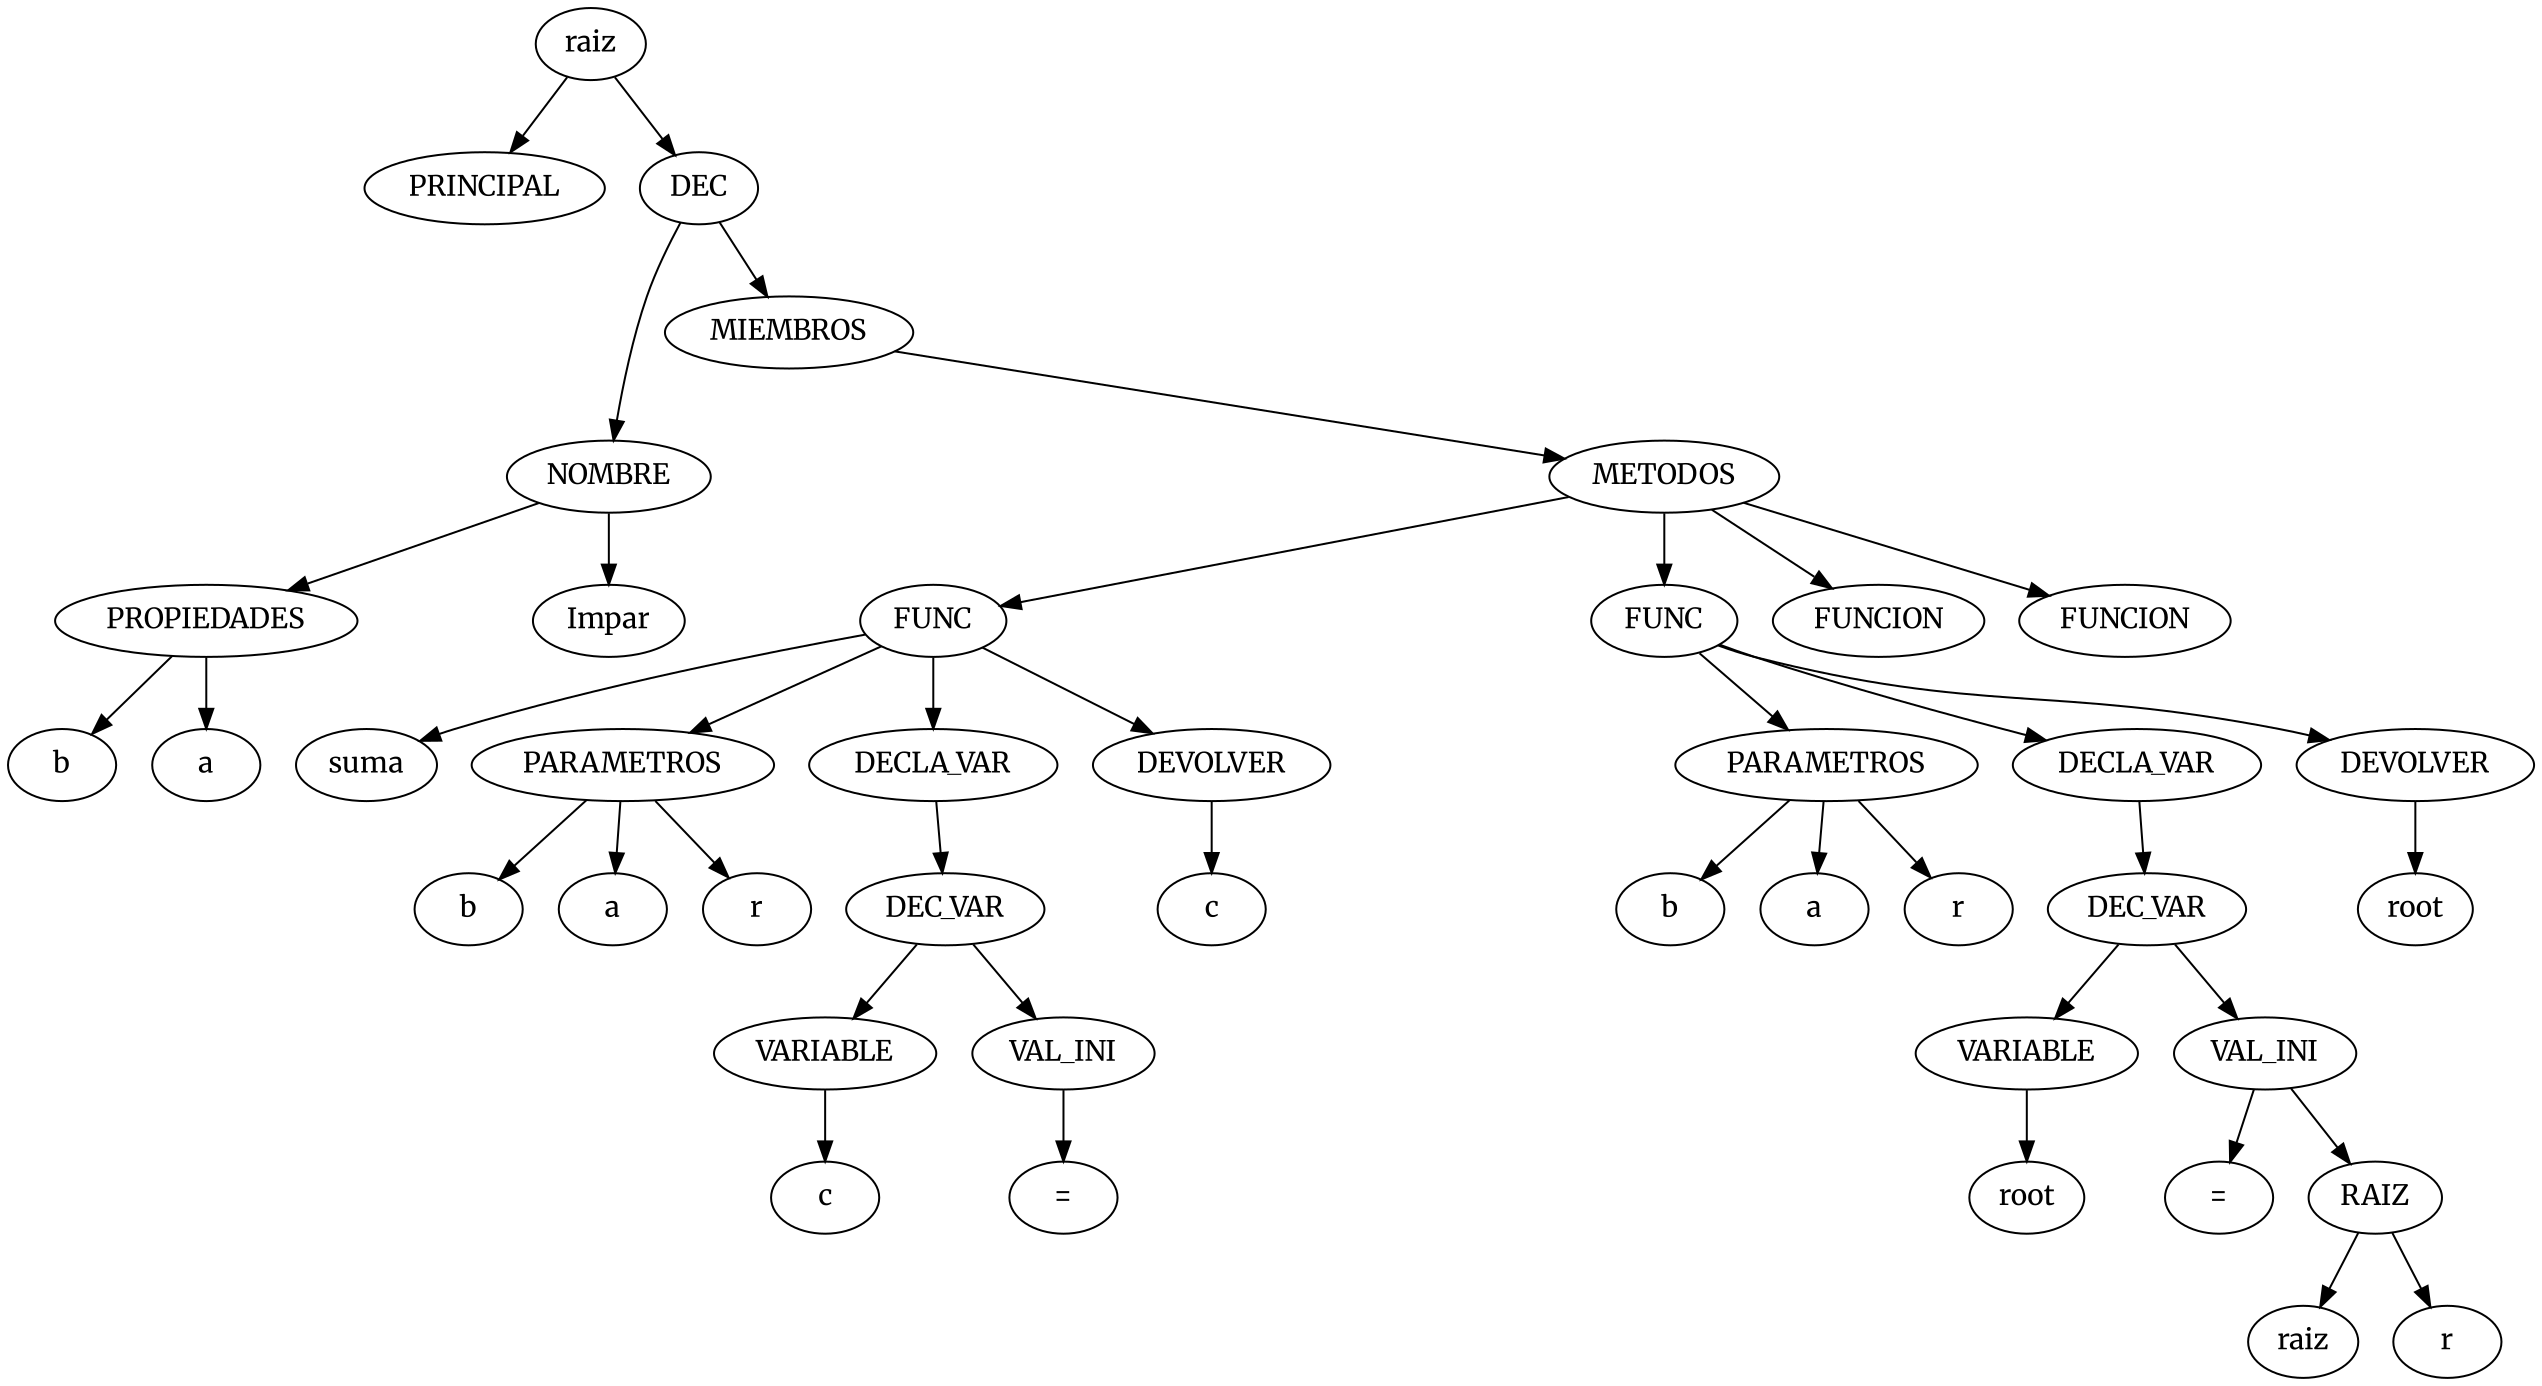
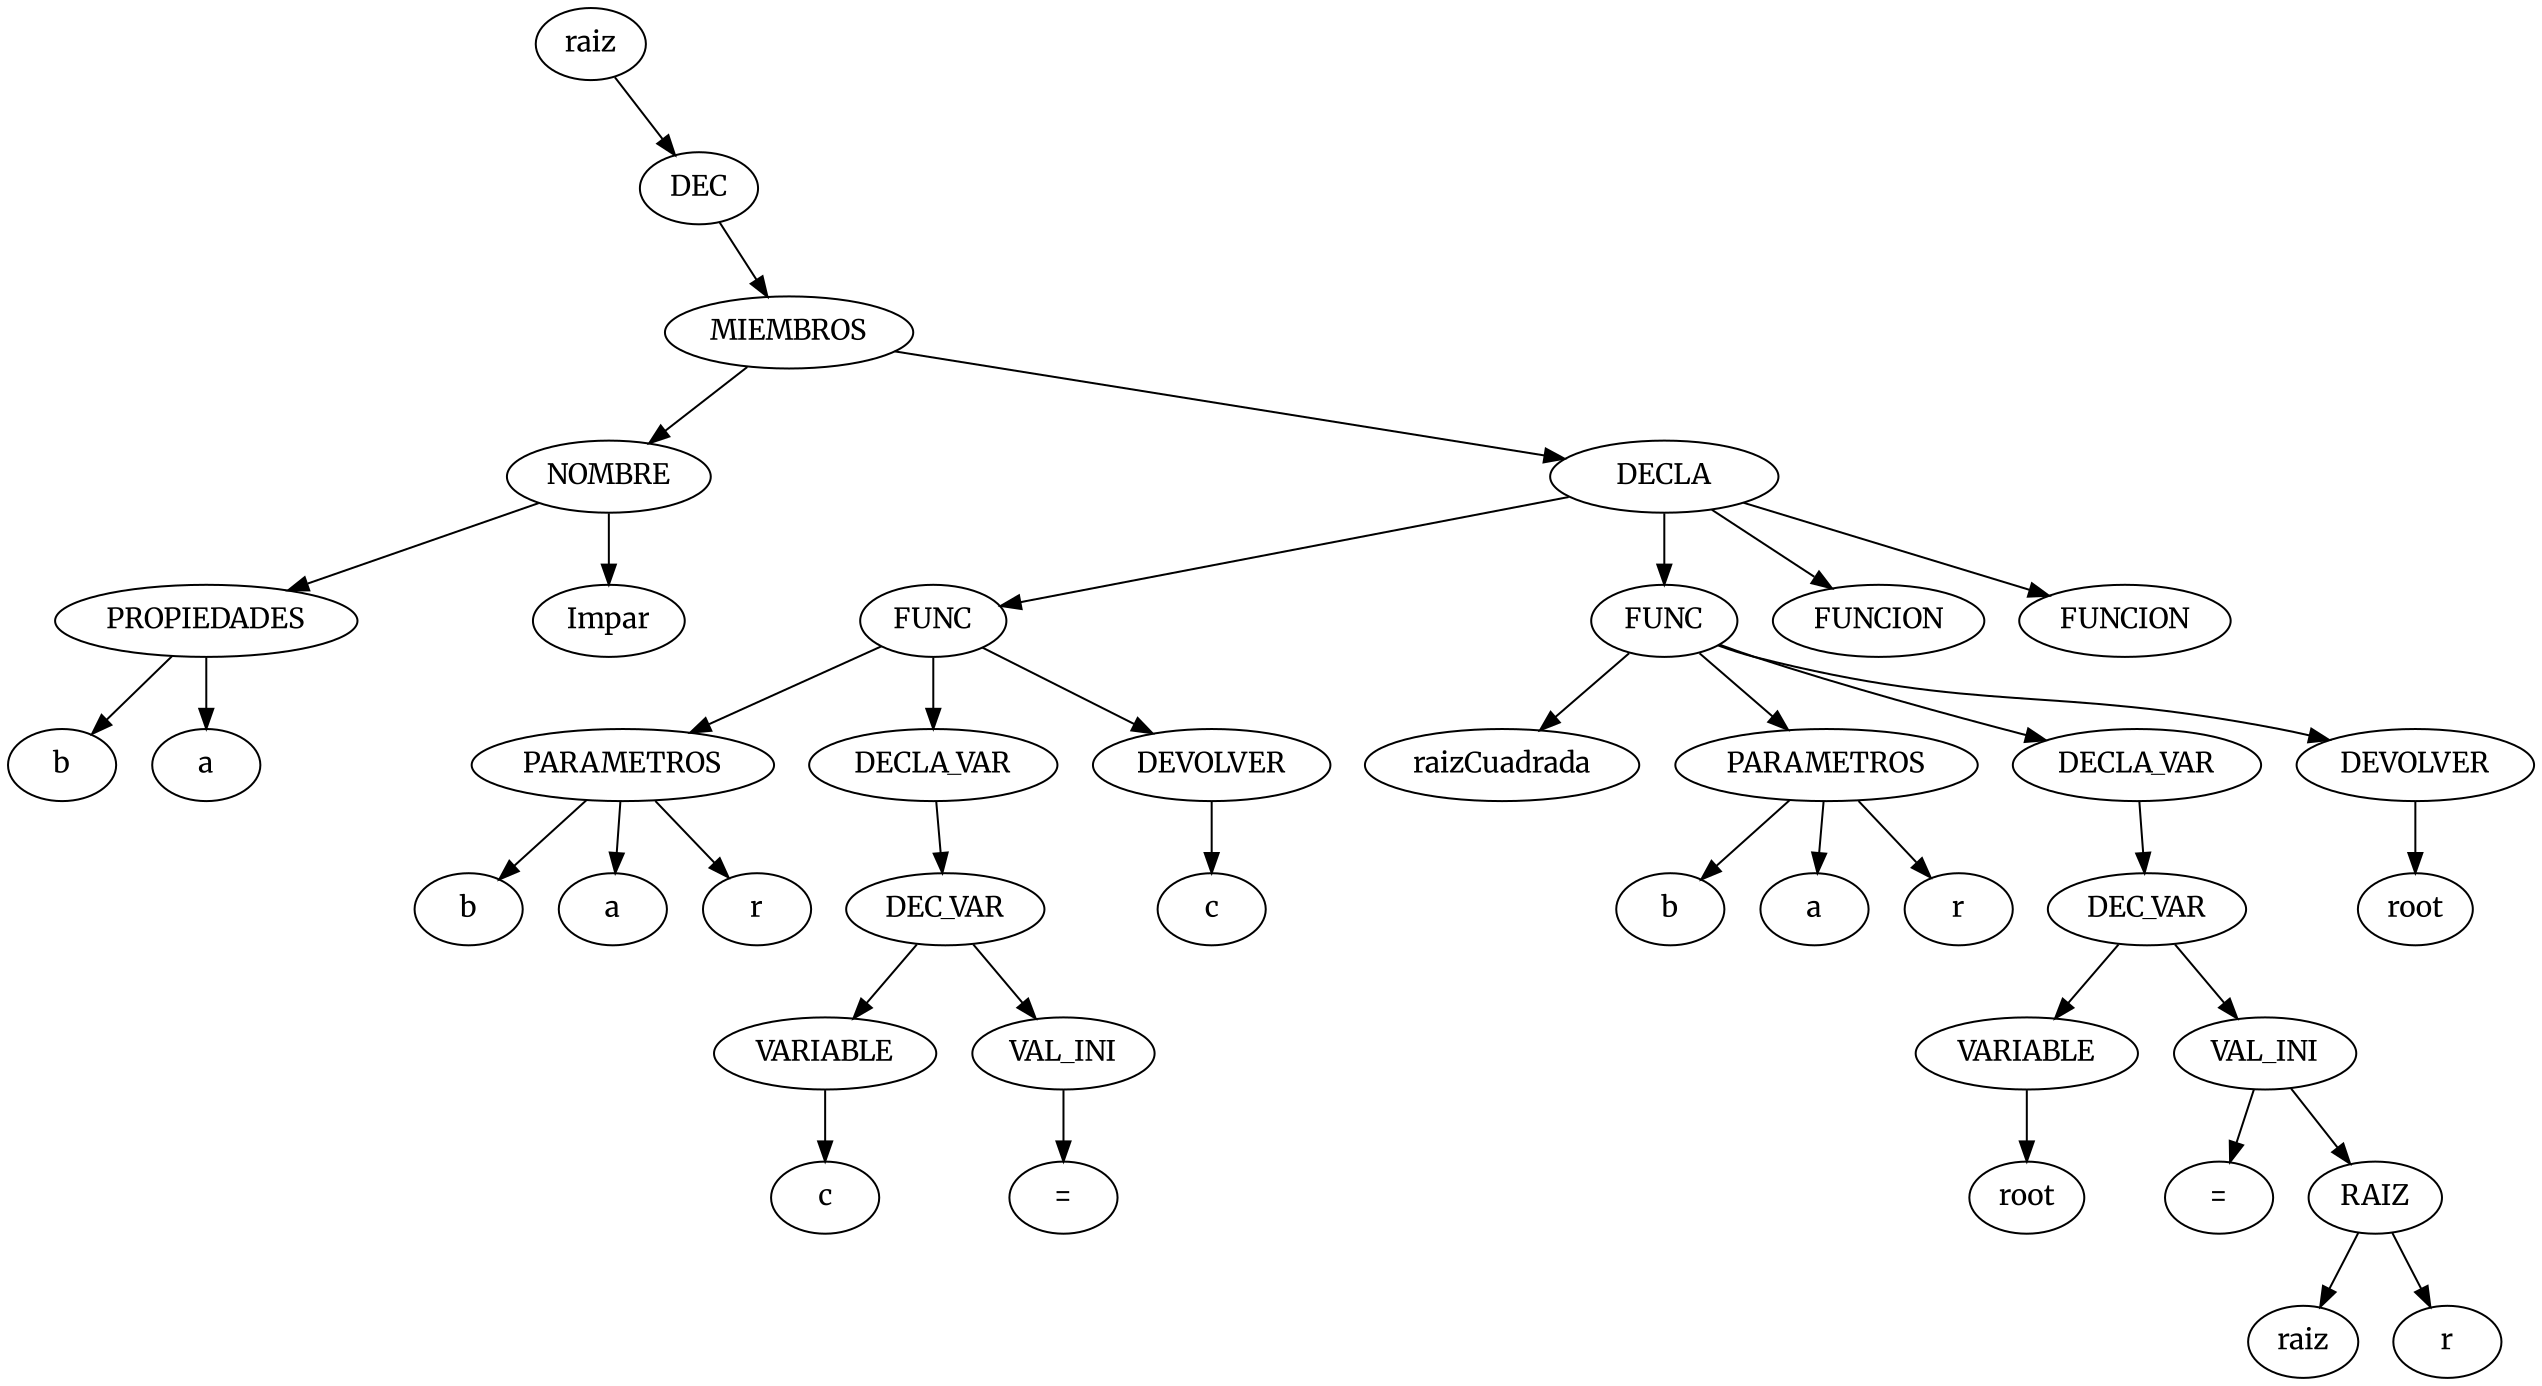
node "PRINCIPAL": removed
edge "DEC" -> "NOMBRE": now "MIEMBROS" -> "NOMBRE"
node "METODOS": label "METODOS" -> "DECLA"
node "suma": removed
node "raizCuadrada": added
